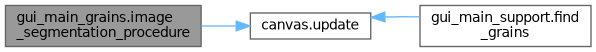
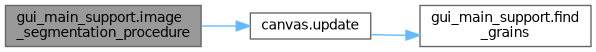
edge "gui_main_support.find _grains" -> "canvas.update": reversed
node "gui_main_grains.image _segmentation_procedure": label "gui_main_grains.image _segmentation_procedure" -> "gui_main_support.image _segmentation_procedure"
